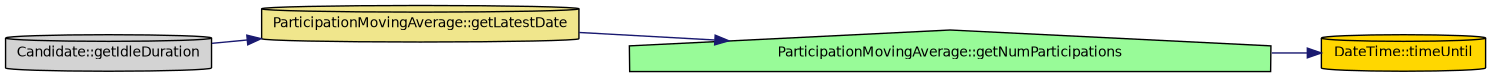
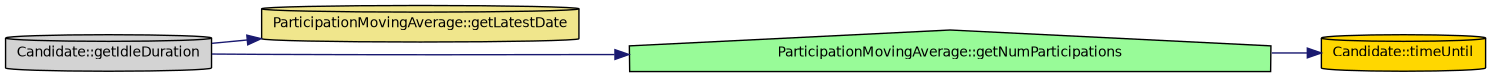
edge "ParticipationMovingAverage::getLatestDate" -> "ParticipationMovingAverage::getNumParticipations": now "Candidate::getIdleDuration" -> "ParticipationMovingAverage::getNumParticipations"
node "DateTime::timeUntil": label "DateTime::timeUntil" -> "Candidate::timeUntil"
